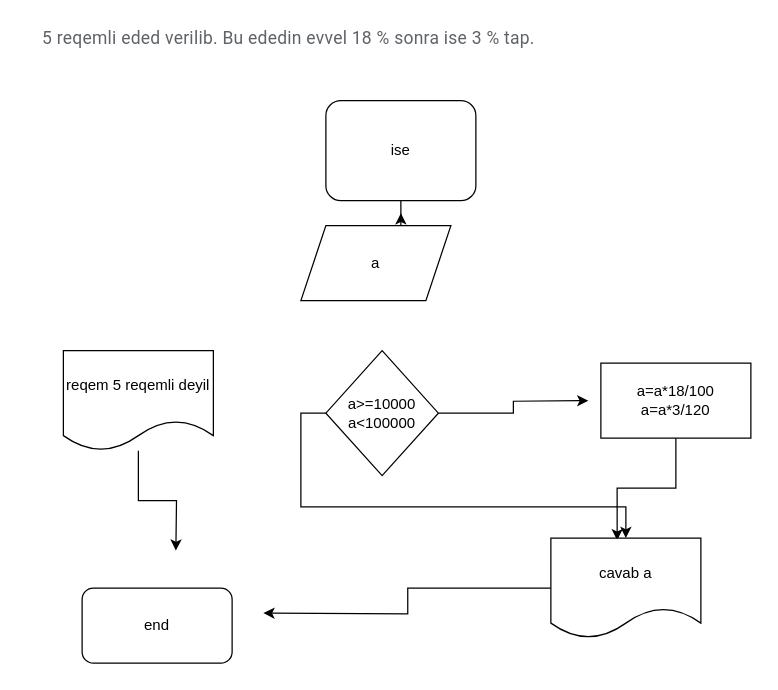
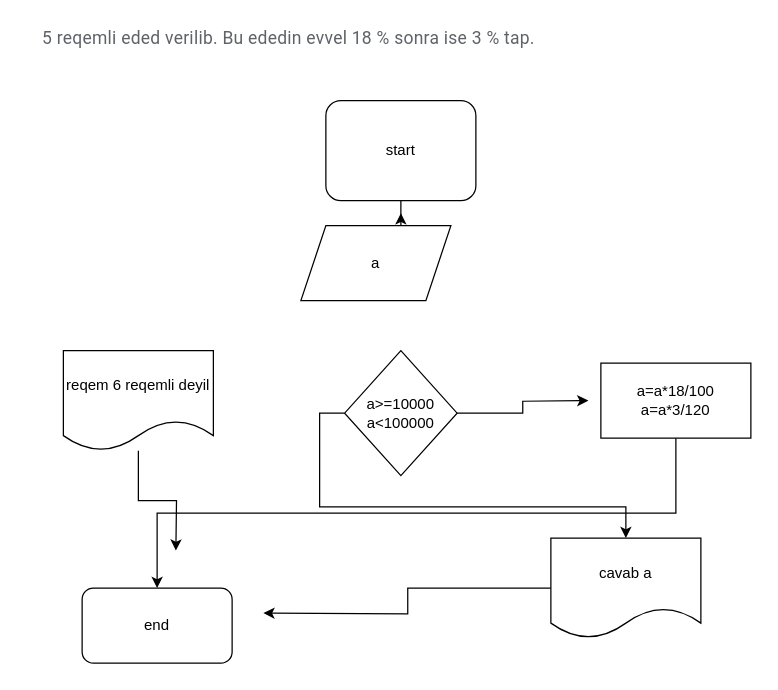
node "ise": label "ise" -> "start"
node "reqem 5 reqemli deyil": label "reqem 5 reqemli deyil" -> "reqem 6 reqemli deyil"
node "a>=10000 a<100000": moved (382, 413) -> (401, 413)
edge "a=a*18/100 a=a*3/120" -> "cavab a": now "a=a*18/100 a=a*3/120" -> "end"
